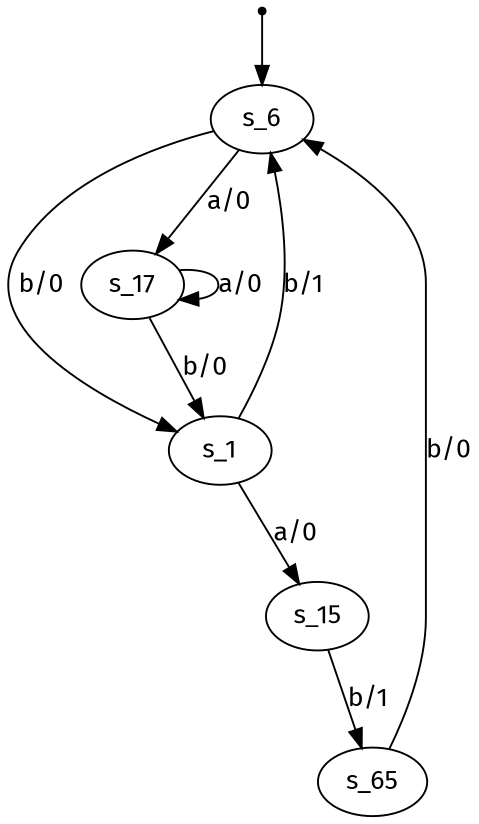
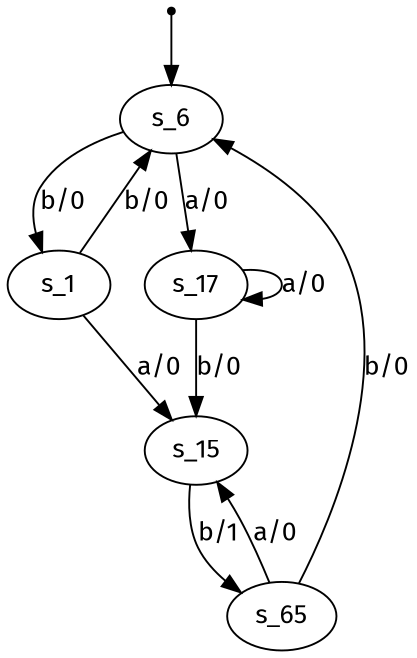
edge "s_1" -> "s_6": label "b/1" -> "b/0"
edge "s_17" -> "s_1": now "s_17" -> "s_15"
edge "s_65" -> "s_15": added, label "a/0"
